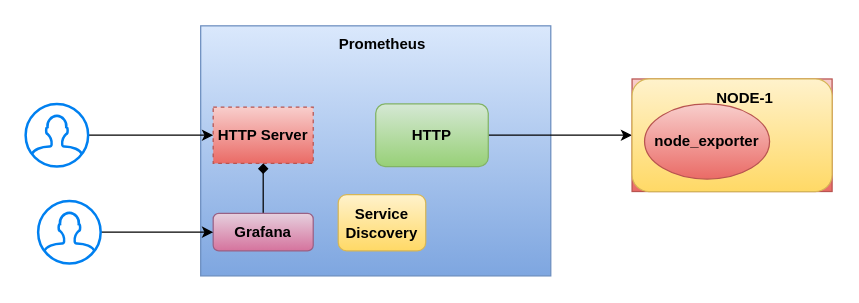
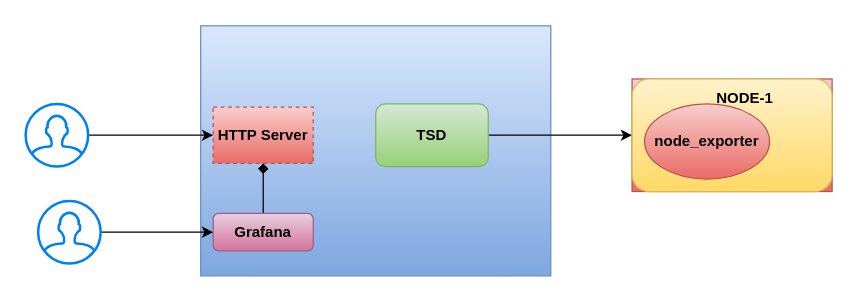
node "Prometheus": removed
node "HTTP": label "HTTP" -> "TSD"
node "Service Discovery": removed
